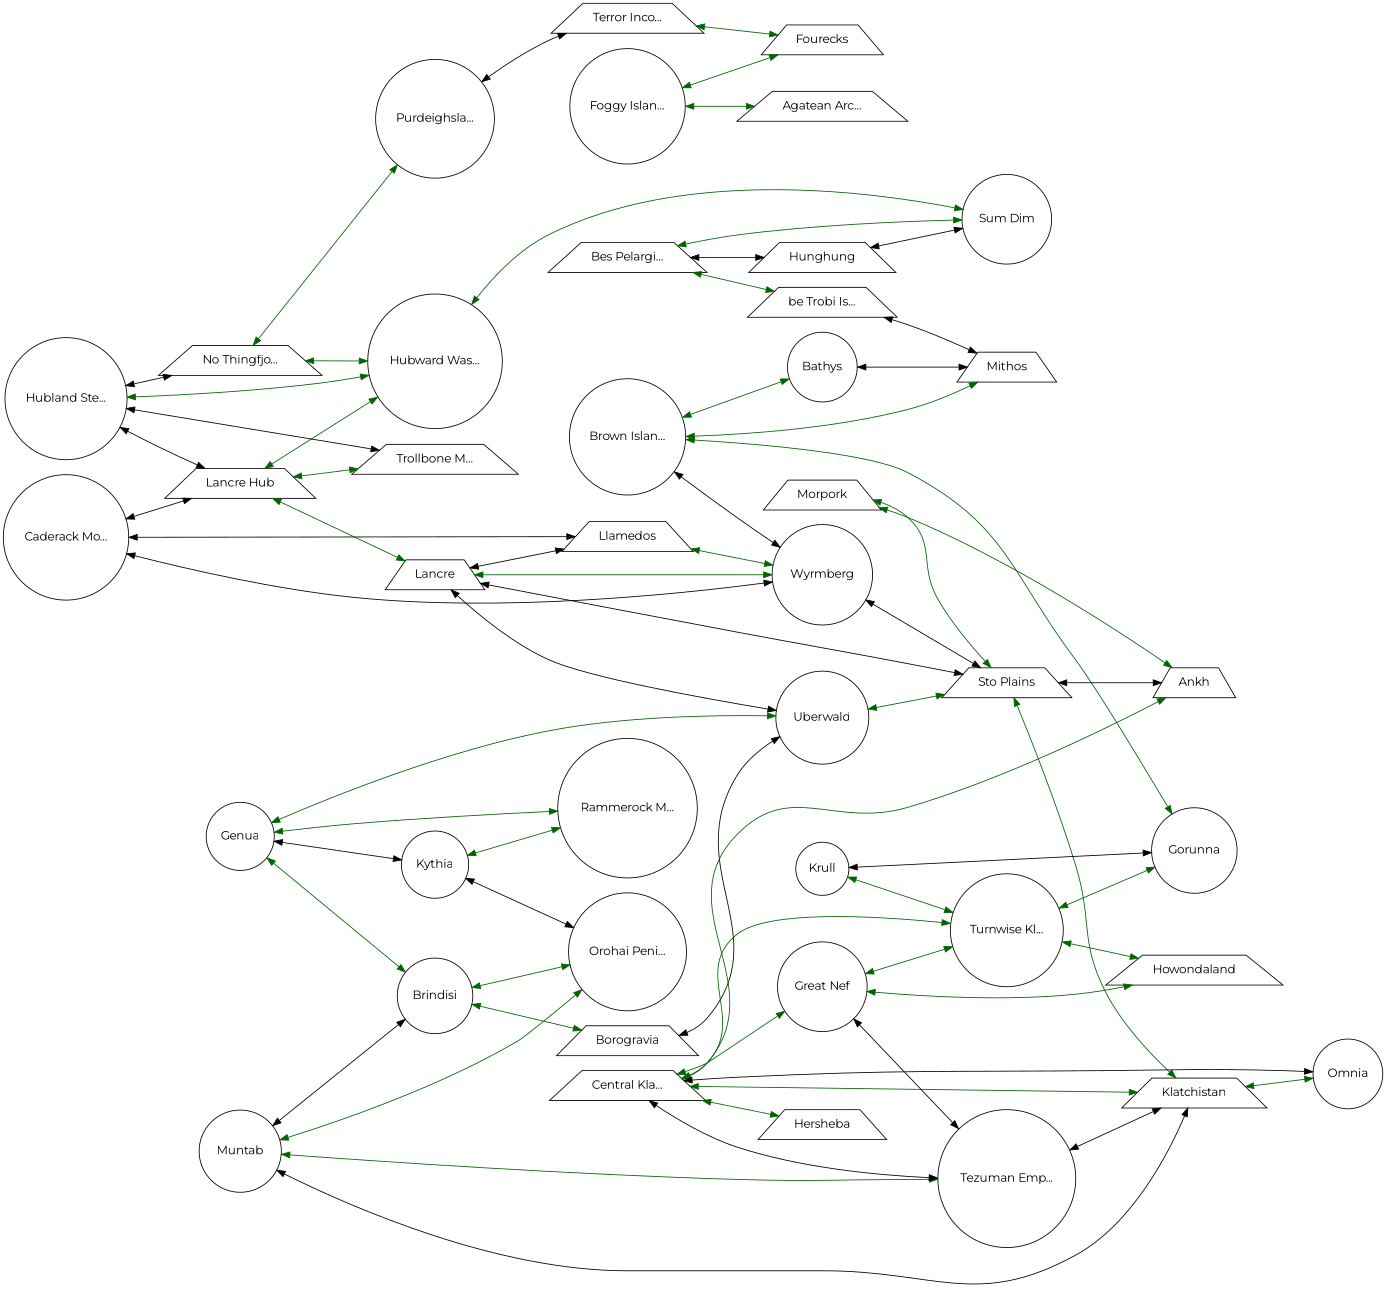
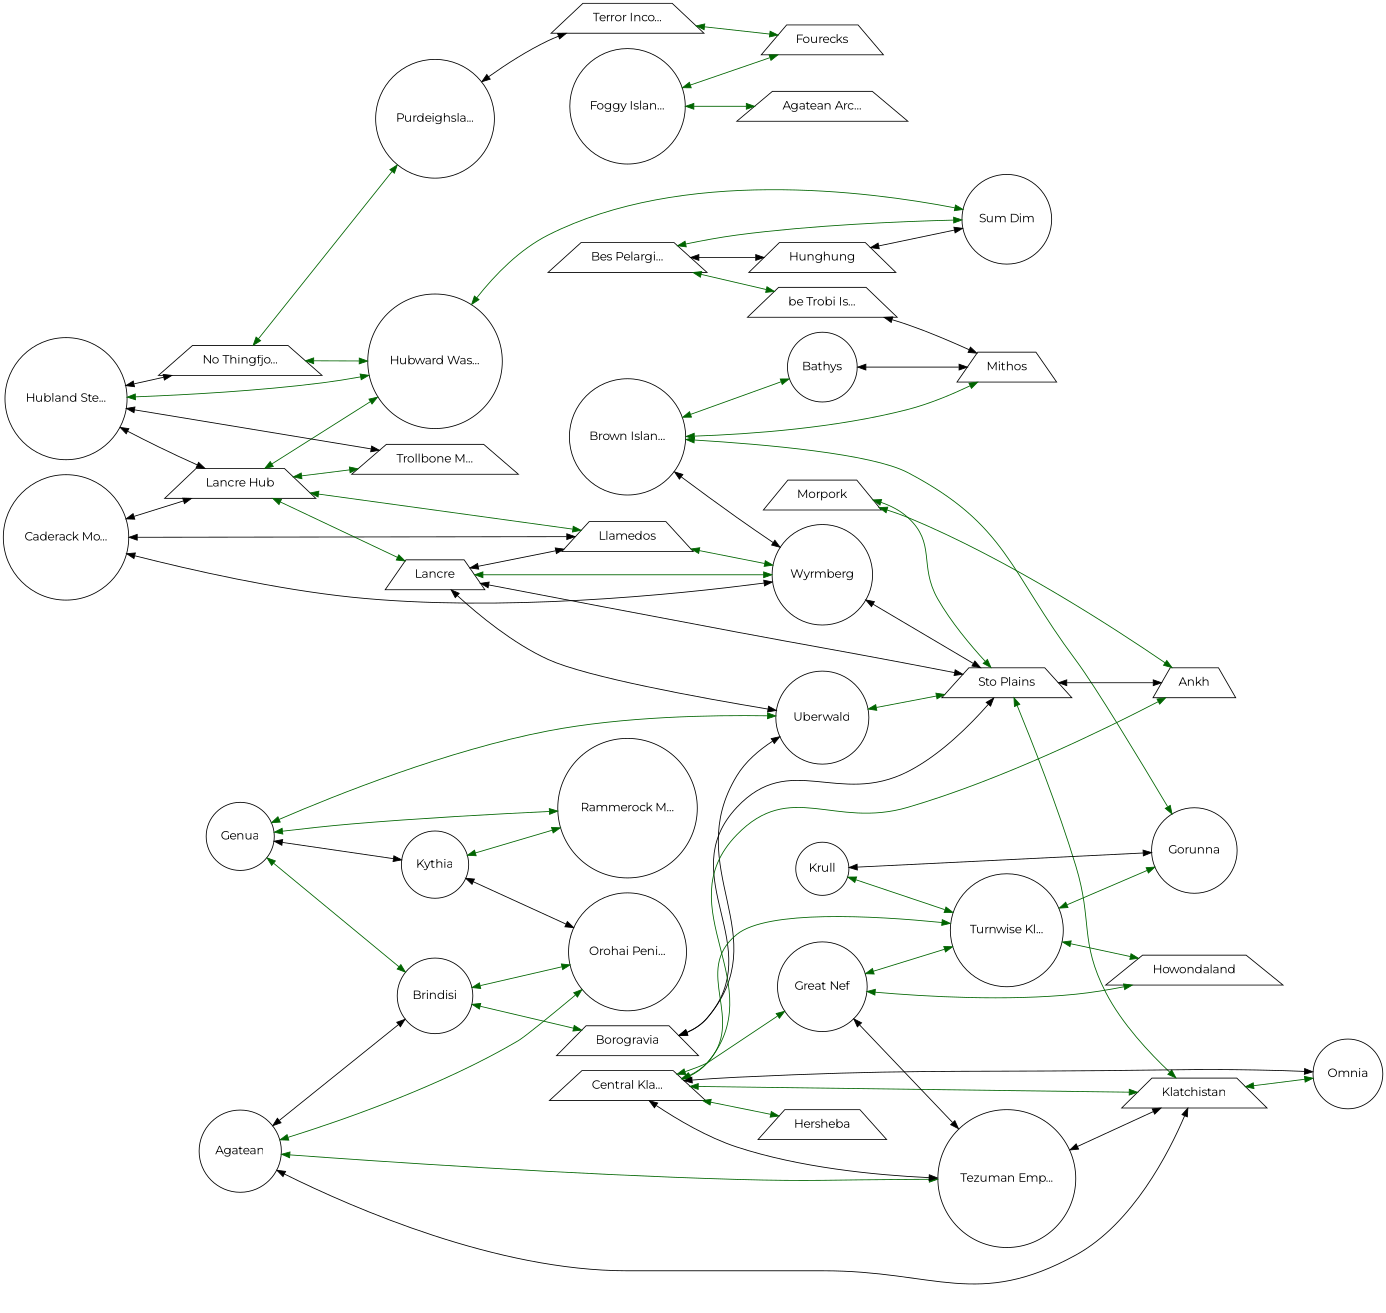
edge "Lancre Hub" -- "Llamedos": added
edge "Sto Plains" -- "Borogravia": added
node "Muntab": label "Muntab" -> "Agatean"
